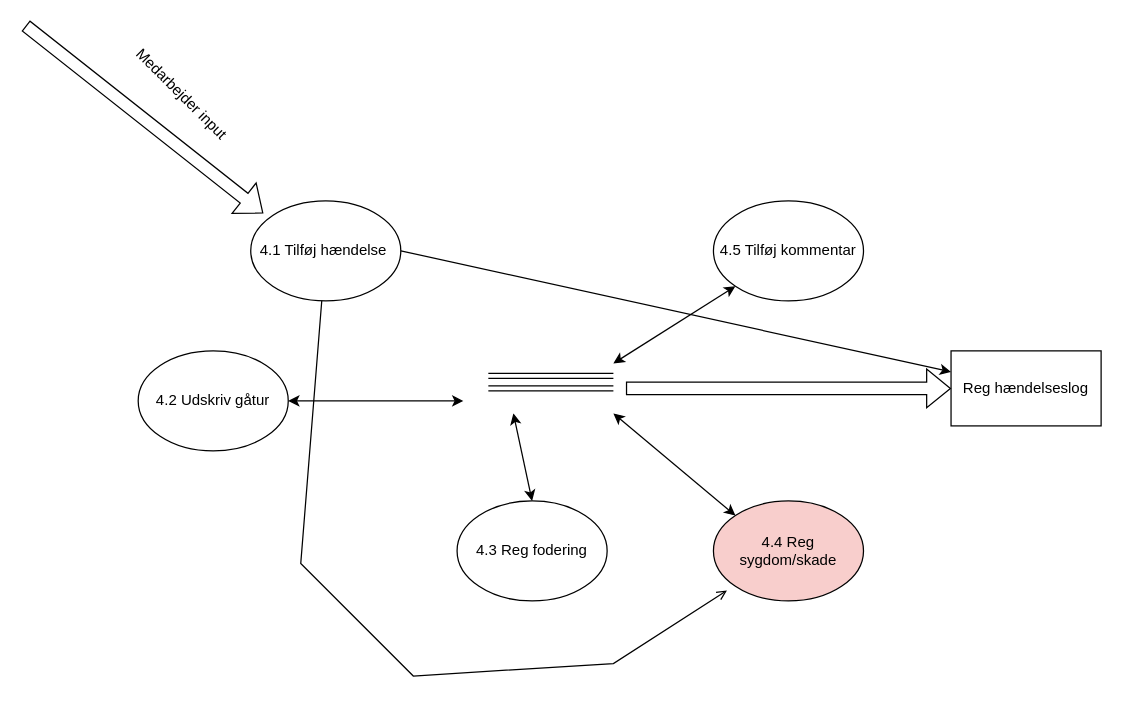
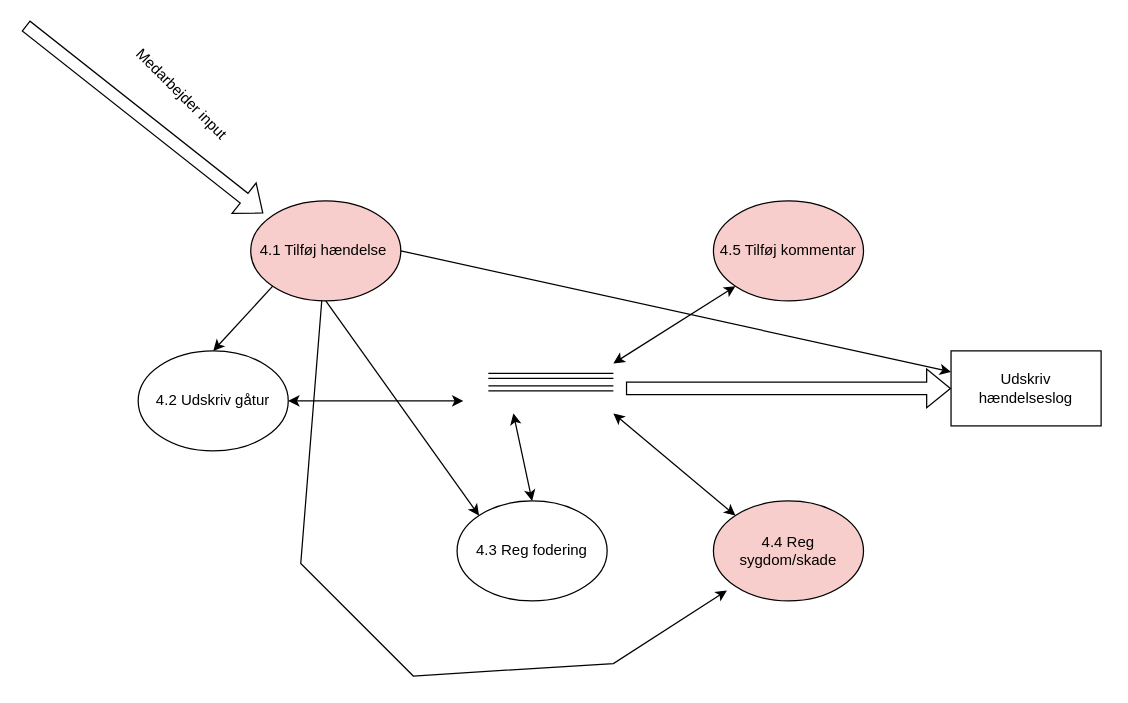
node "4.1 Tilføj hændelse": fillcolor #ffffff -> #f8cecc
node "4.5 Tilføj kommentar": fillcolor #ffffff -> #f8cecc
edge "4.1 Tilføj hændelse" -> "4.2 Udskriv gåtur": added
node "Reg hændelseslog": label "Reg hændelseslog" -> "Udskriv hændelseslog"
edge "4.1 Tilføj hændelse" -> "4.3 Reg fodering": added
edge "4.1 Tilføj hændelse" -> "4.4 Reg sygdom/skade": arrowhead open -> classic
